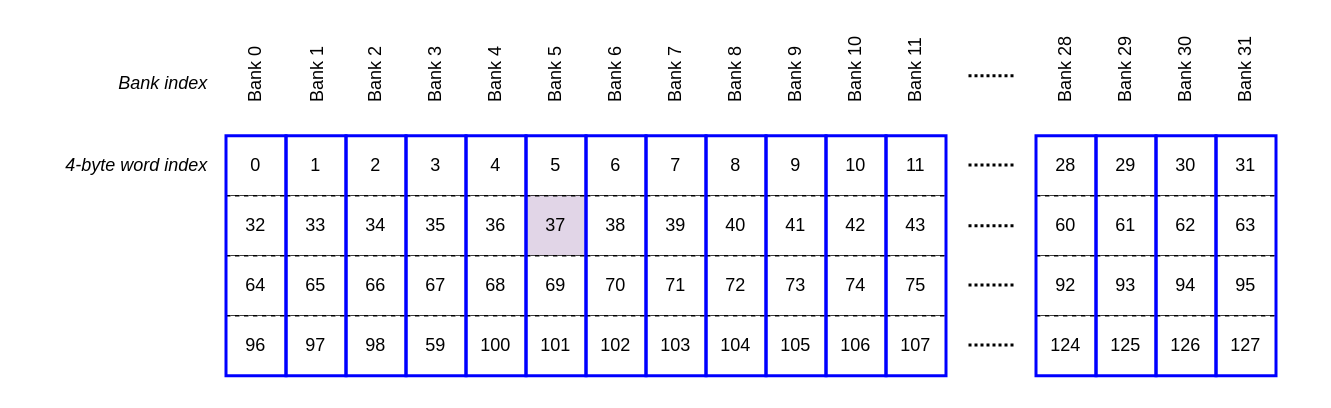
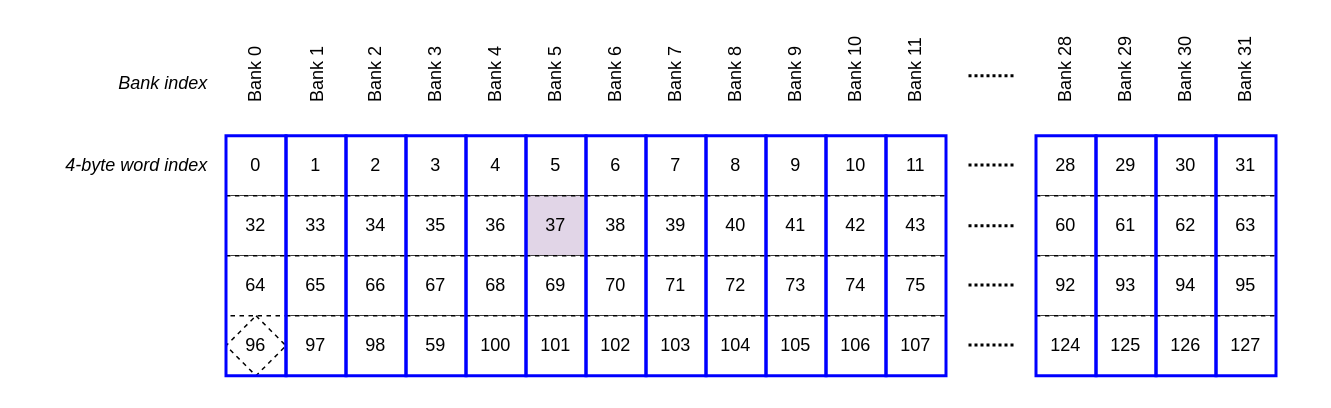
node "96": shape rectangle -> diamond
